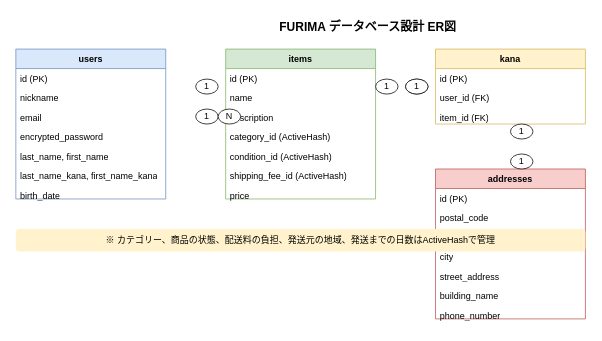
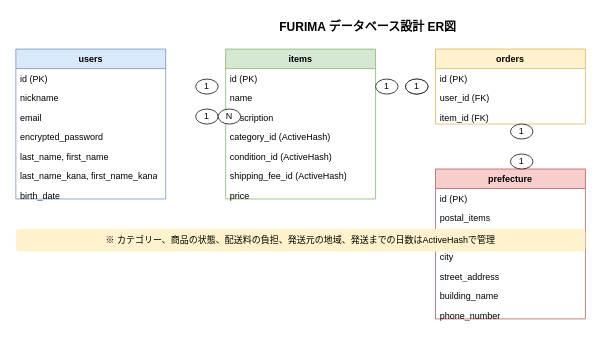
node "kana": label "kana" -> "orders"
node "addresses": label "addresses" -> "prefecture"
node "postal_code": label "postal_code" -> "postal_items"
